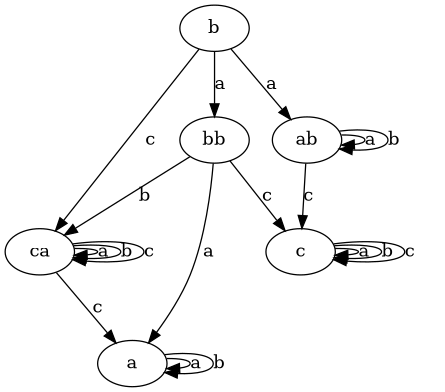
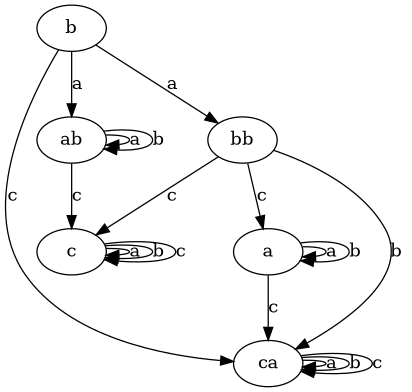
edge "bb" -> "a": label "a" -> "c"
edge "ca" -> "a": reversed
